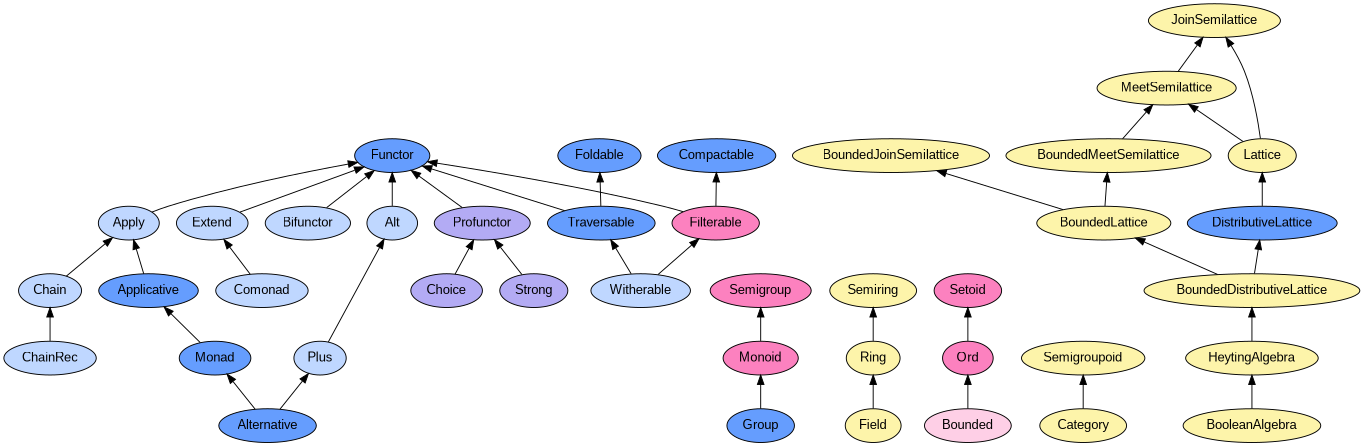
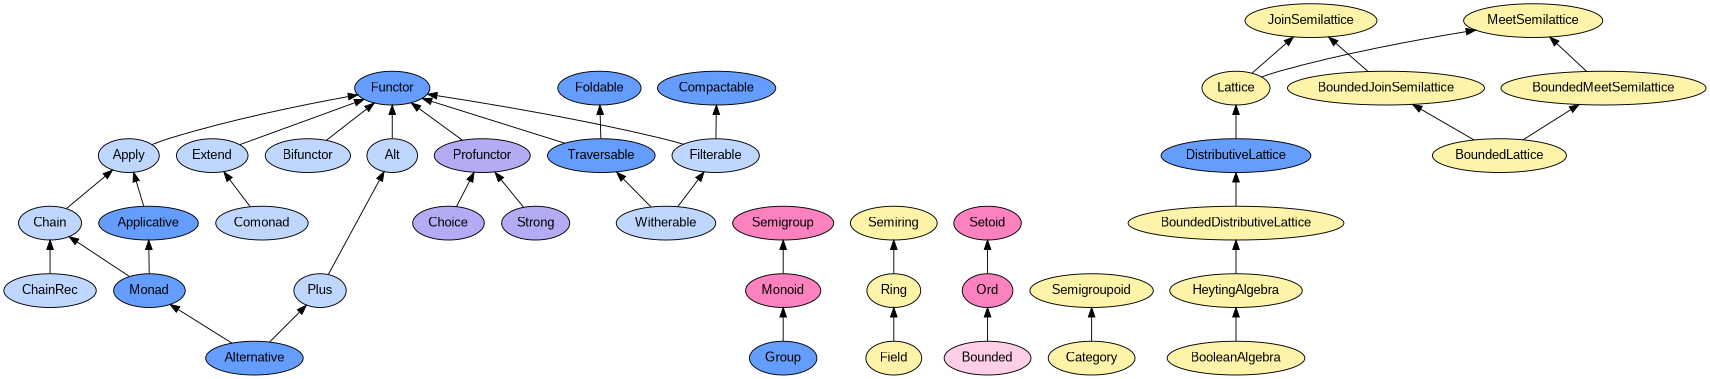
edge "MeetSemilattice" -> "JoinSemilattice": now "BoundedJoinSemilattice" -> "JoinSemilattice"
node "Filterable": fillcolor #fc81bf -> #bfd7ff
edge "BoundedDistributiveLattice" -> "BoundedLattice": removed
edge "Monad" -> "Chain": added
